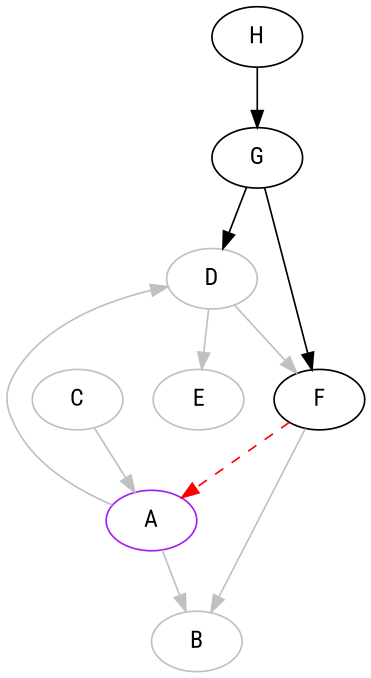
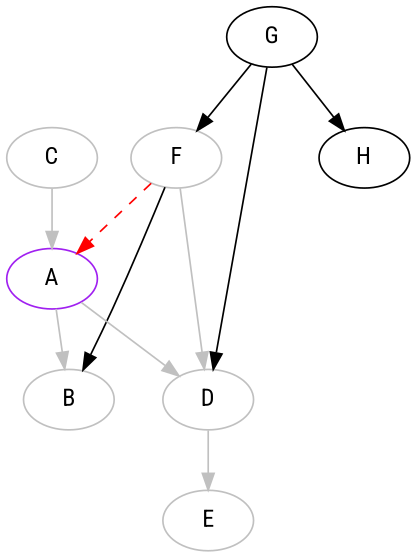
edge "H" -> "G": reversed
edge "D" -> "F": reversed
node "F": color black -> gray
edge "F" -> "B": color gray -> black
